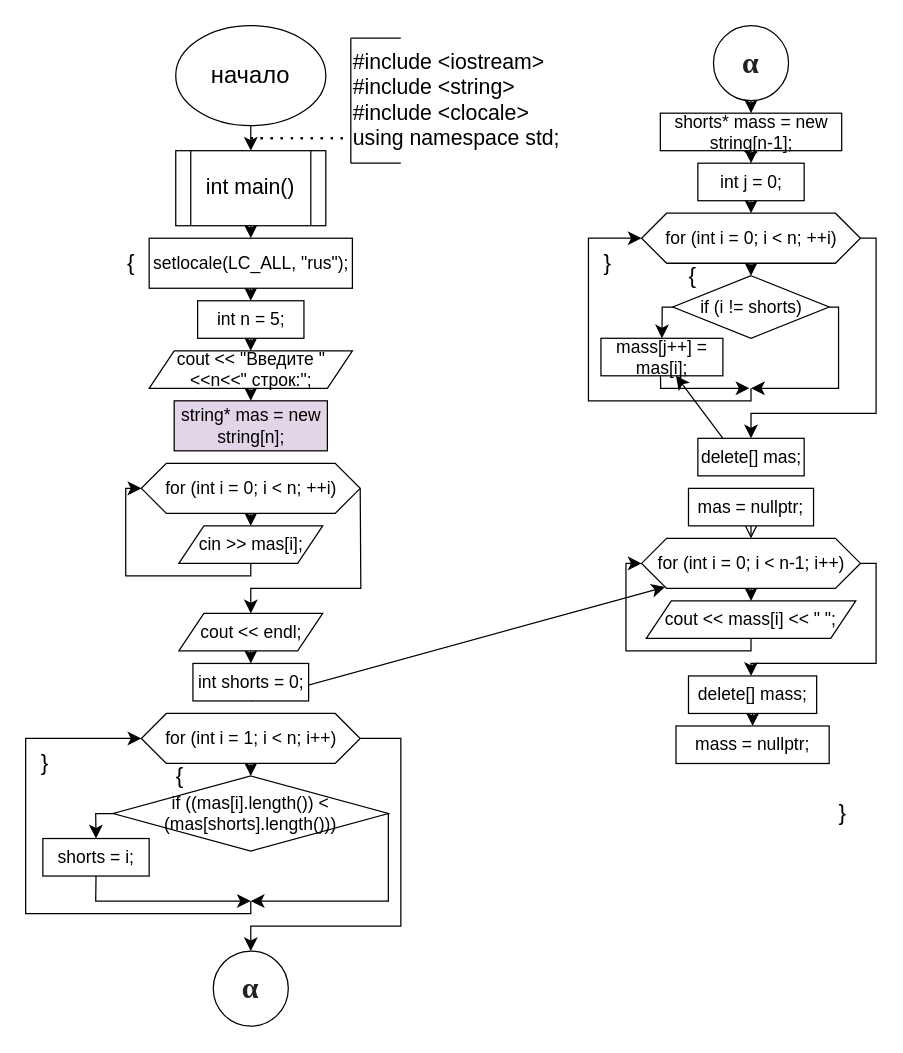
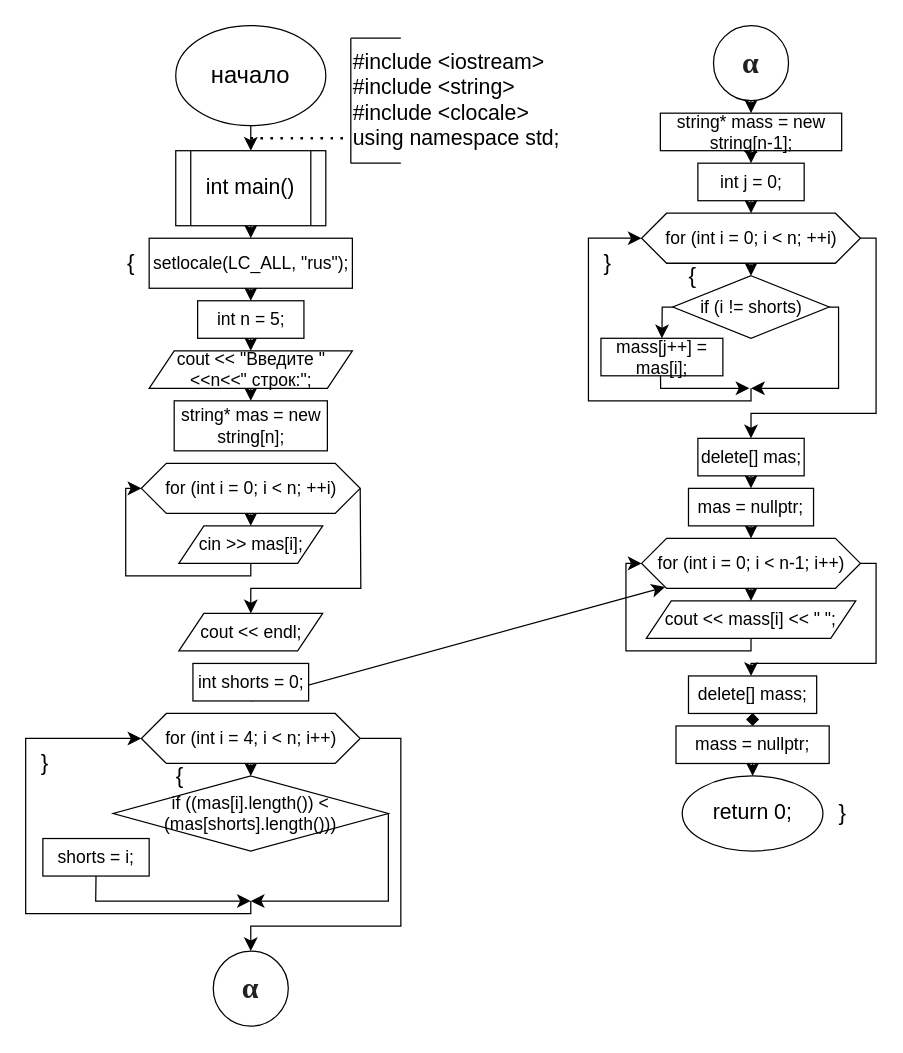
node "shorts* mass = new string[n-1];": label "shorts* mass = new string[n-1];" -> "string* mass = new string[n-1];"
edge "delete[] mas;" -> "mass[j++] = mas[i];": now "delete[] mas;" -> "mas = nullptr;"
node "string* mas = new string[n];": fillcolor #e1d5e7 -> #ffffff
edge "mas = nullptr;" -> "for (int i = 0; i < n-1; i++)": arrowhead open -> classic
edge "cout << endl;" -> "int shorts = 0;": removed
edge "delete[] mass;" -> "mass = nullptr;": arrowhead classic -> diamond
node "for (int i = 1; i < n; i++)": label "for (int i = 1; i < n; i++)" -> "for (int i = 4; i < n; i++)"
edge "mass = nullptr;" -> "return 0;": added
edge "if ((mas[i].length()) < (mas[shorts].length()))" -> "shorts = i;": removed
node "return 0;": added
